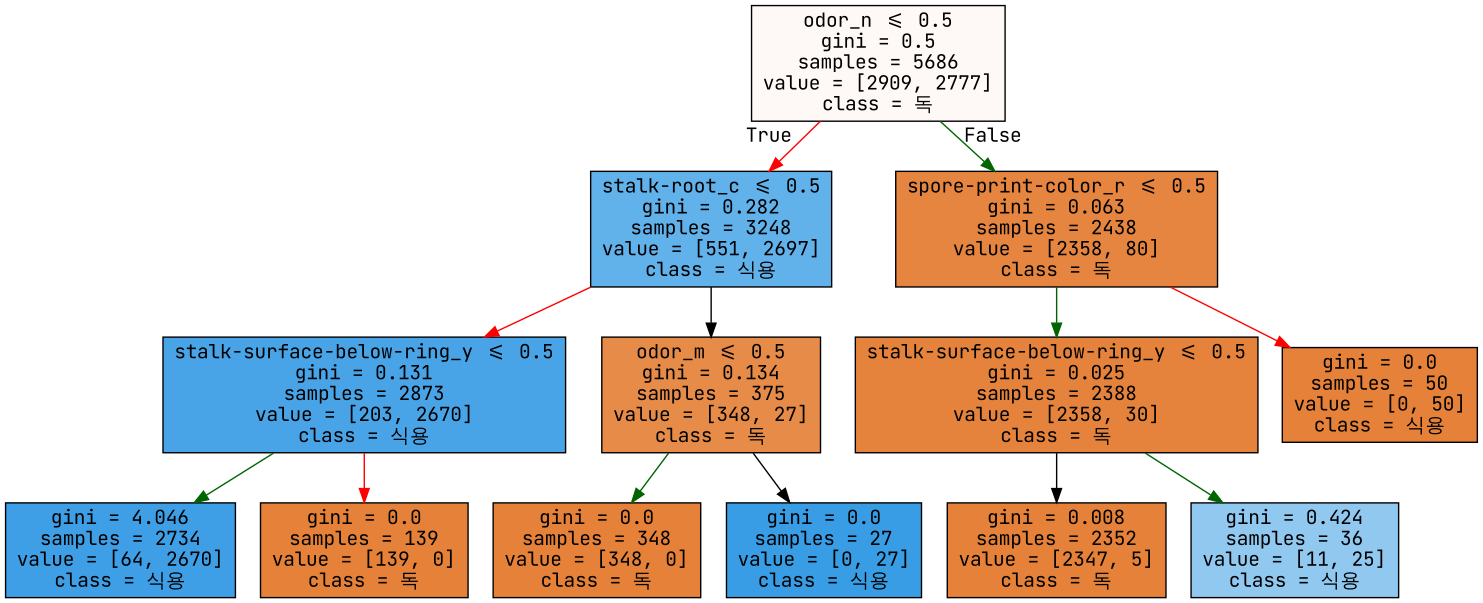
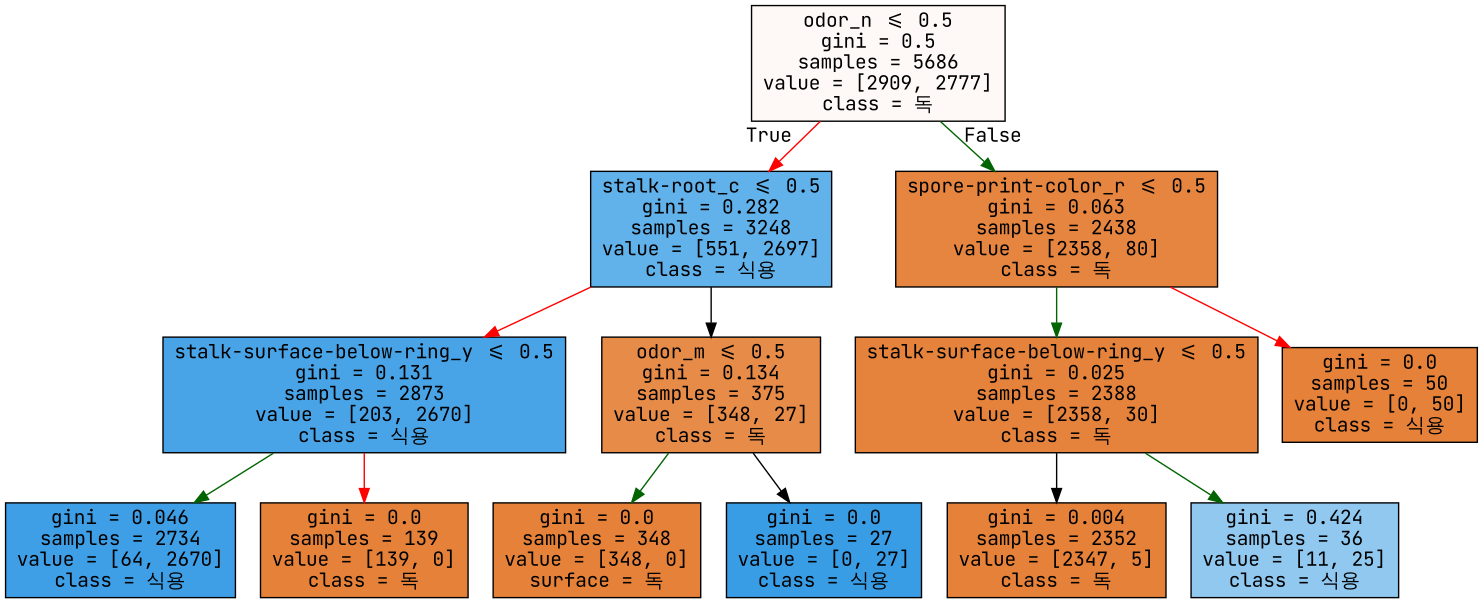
node "gini = 4.046 samples = 2734 value = [64, 2670] class = 식용": label "gini = 4.046 samples = 2734 value = [64, 2670] class = 식용" -> "gini = 0.046 samples = 2734 value = [64, 2670] class = 식용"
node "gini = 0.0 samples = 348 value = [348, 0] class = 독": label "gini = 0.0 samples = 348 value = [348, 0] class = 독" -> "gini = 0.0 samples = 348 value = [348, 0] surface = 독"
node "gini = 0.008 samples = 2352 value = [2347, 5] class = 독": label "gini = 0.008 samples = 2352 value = [2347, 5] class = 독" -> "gini = 0.004 samples = 2352 value = [2347, 5] class = 독"
